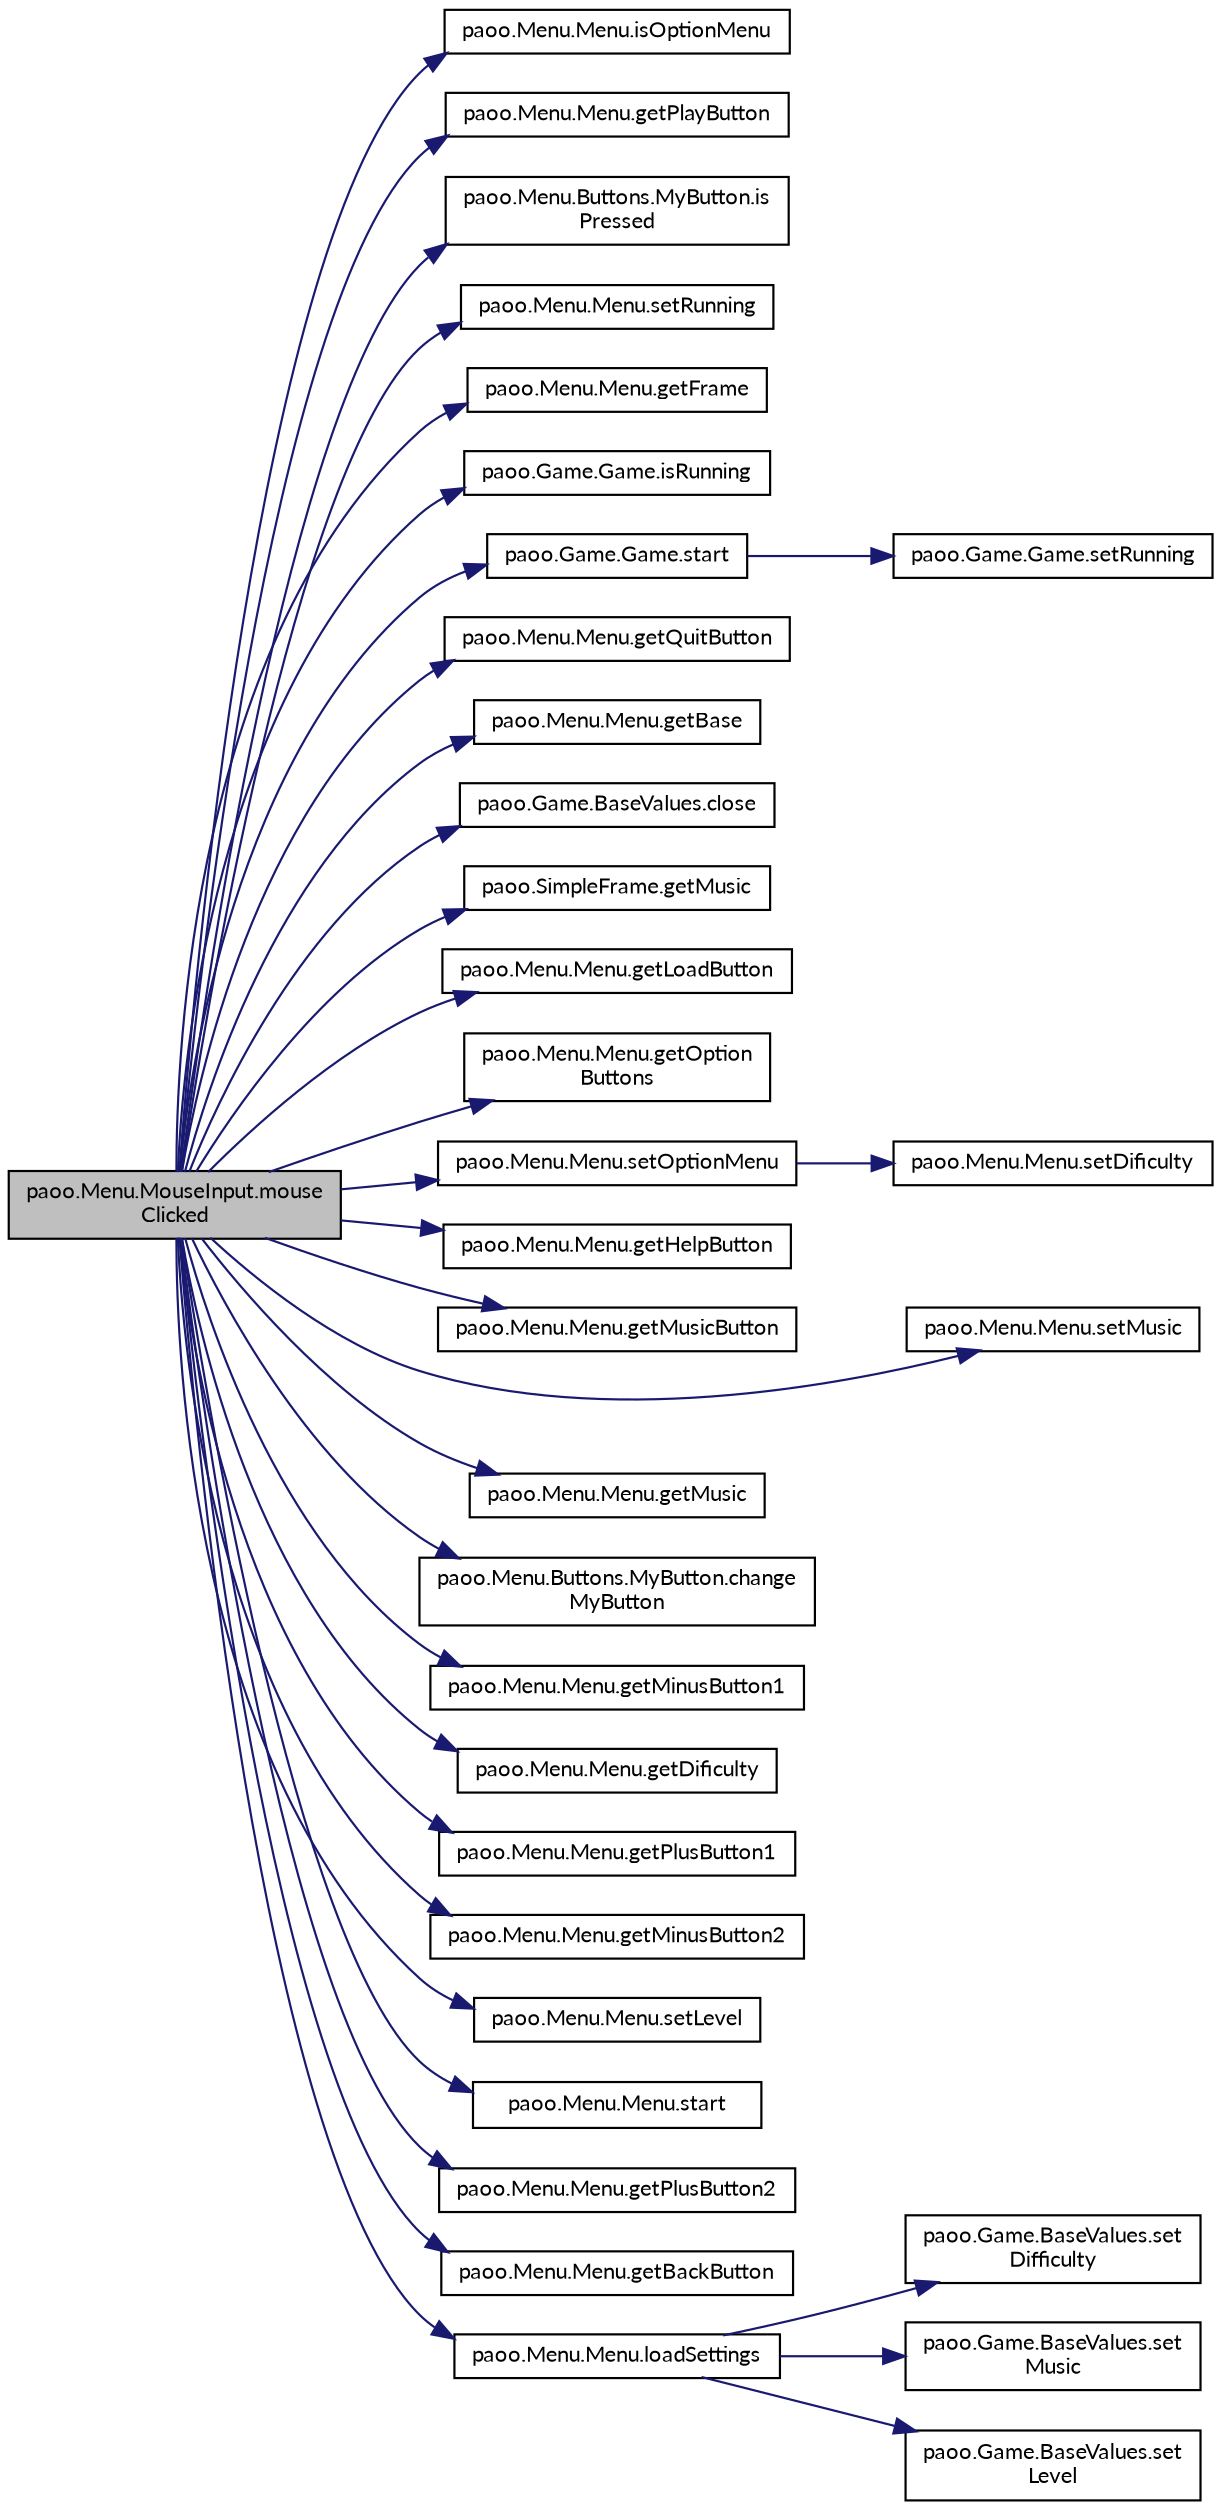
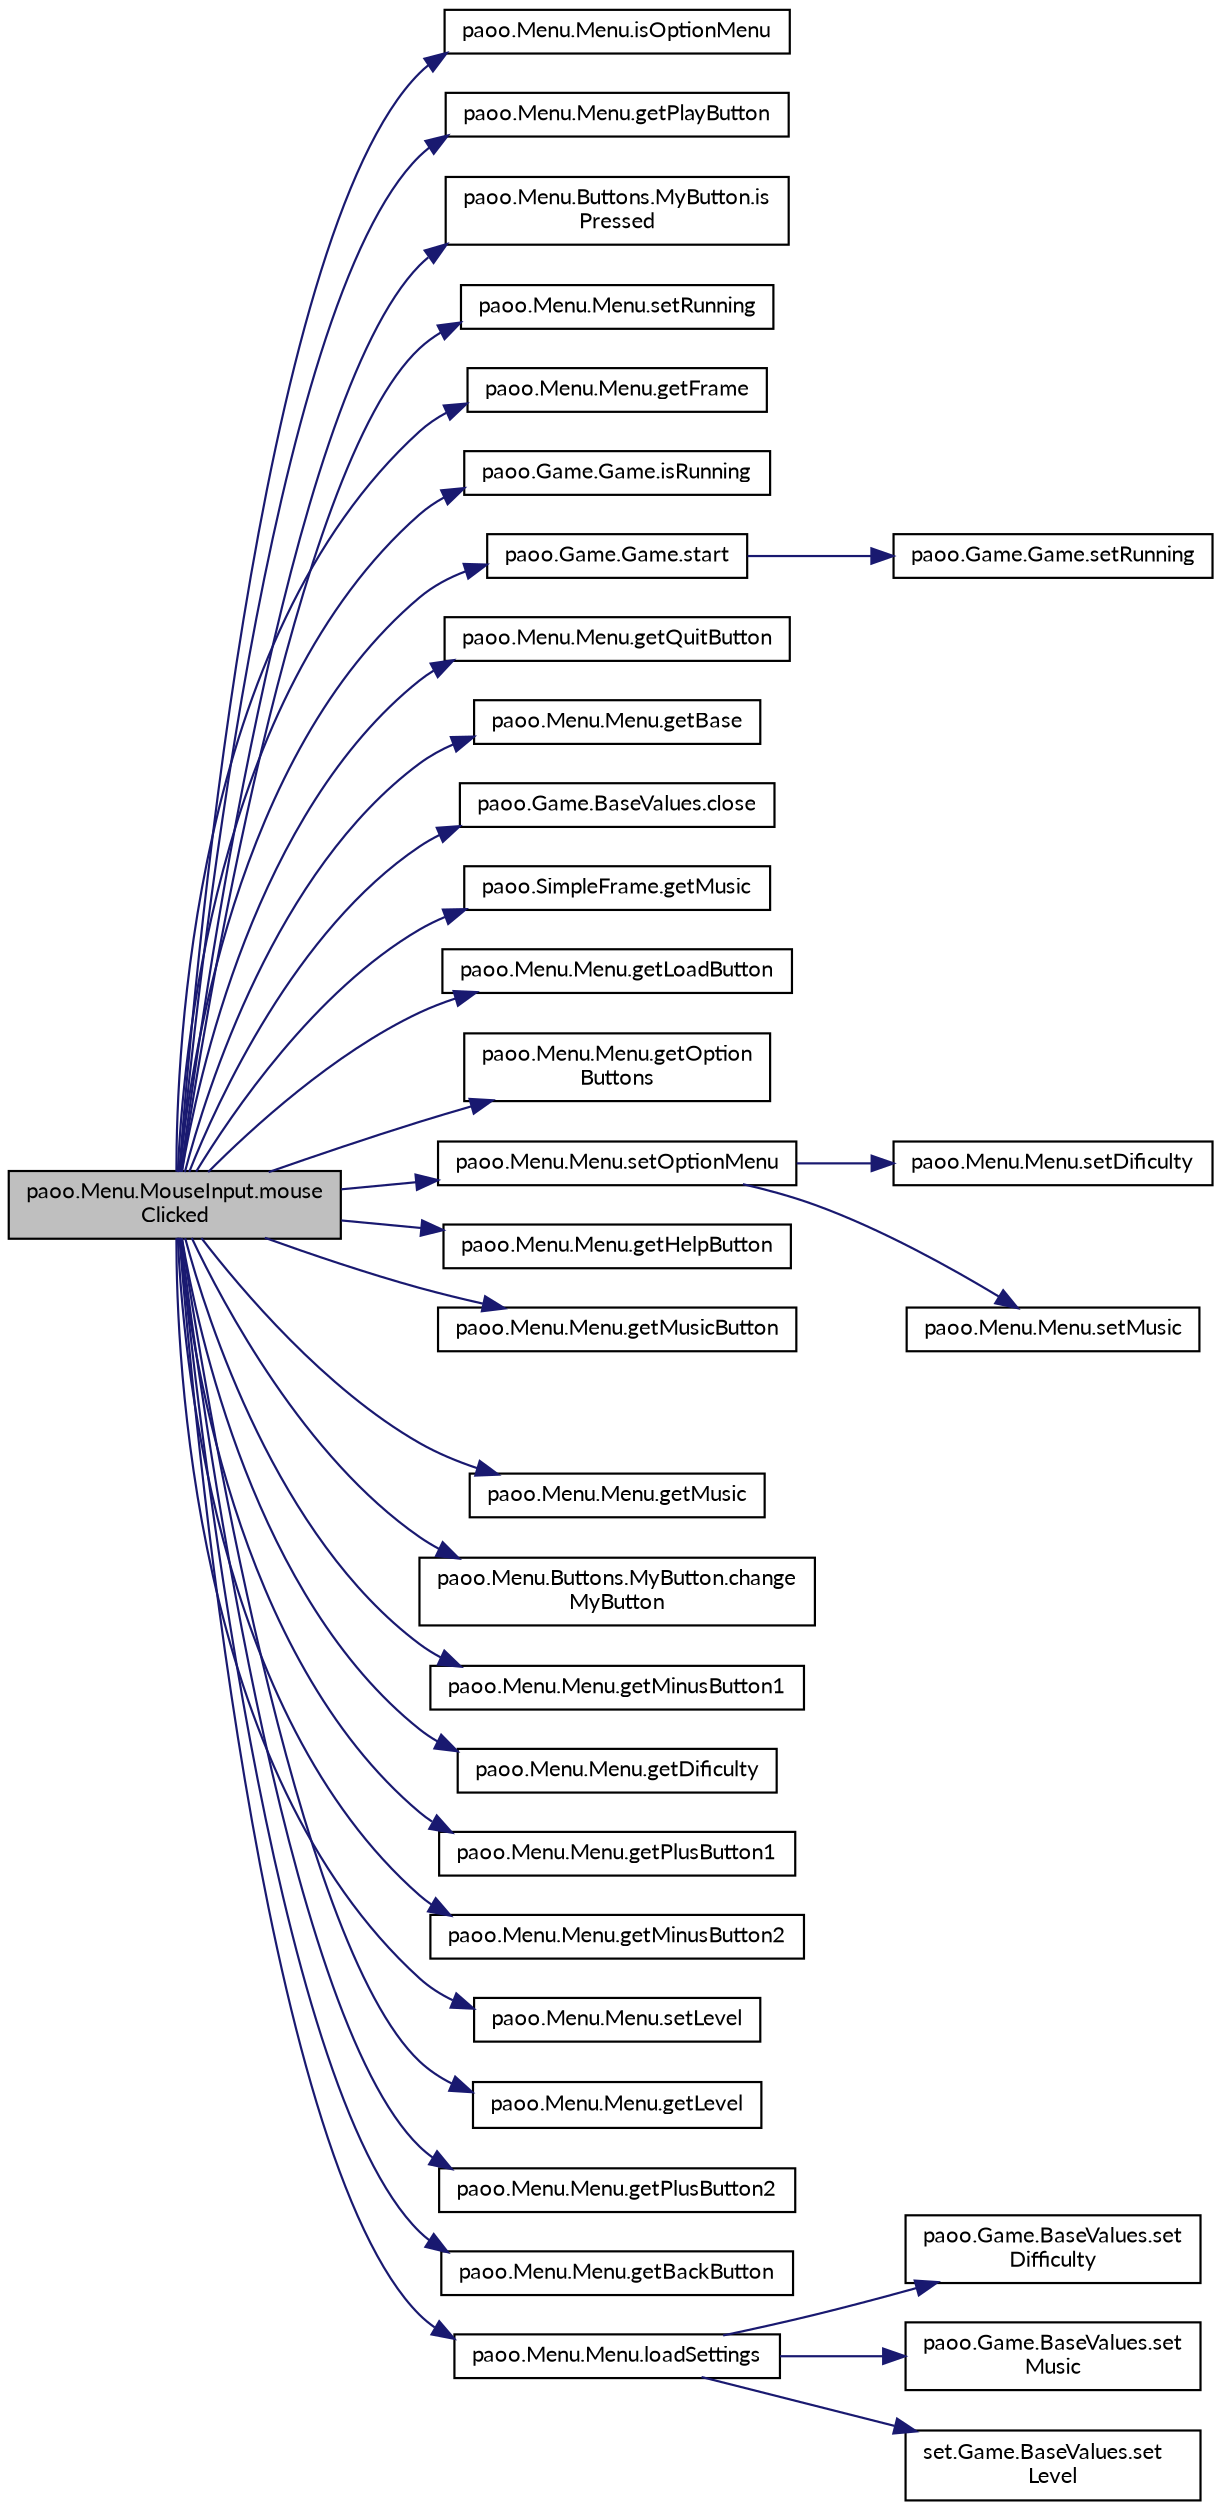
edge "paoo.Menu.MouseInput.mouse Clicked" -> "paoo.Menu.Menu.setMusic": now "paoo.Menu.Menu.setOptionMenu" -> "paoo.Menu.Menu.setMusic"
node "paoo.Menu.Menu.start": label "paoo.Menu.Menu.start" -> "paoo.Menu.Menu.getLevel"
node "paoo.Game.BaseValues.set Level": label "paoo.Game.BaseValues.set Level" -> "set.Game.BaseValues.set Level"
